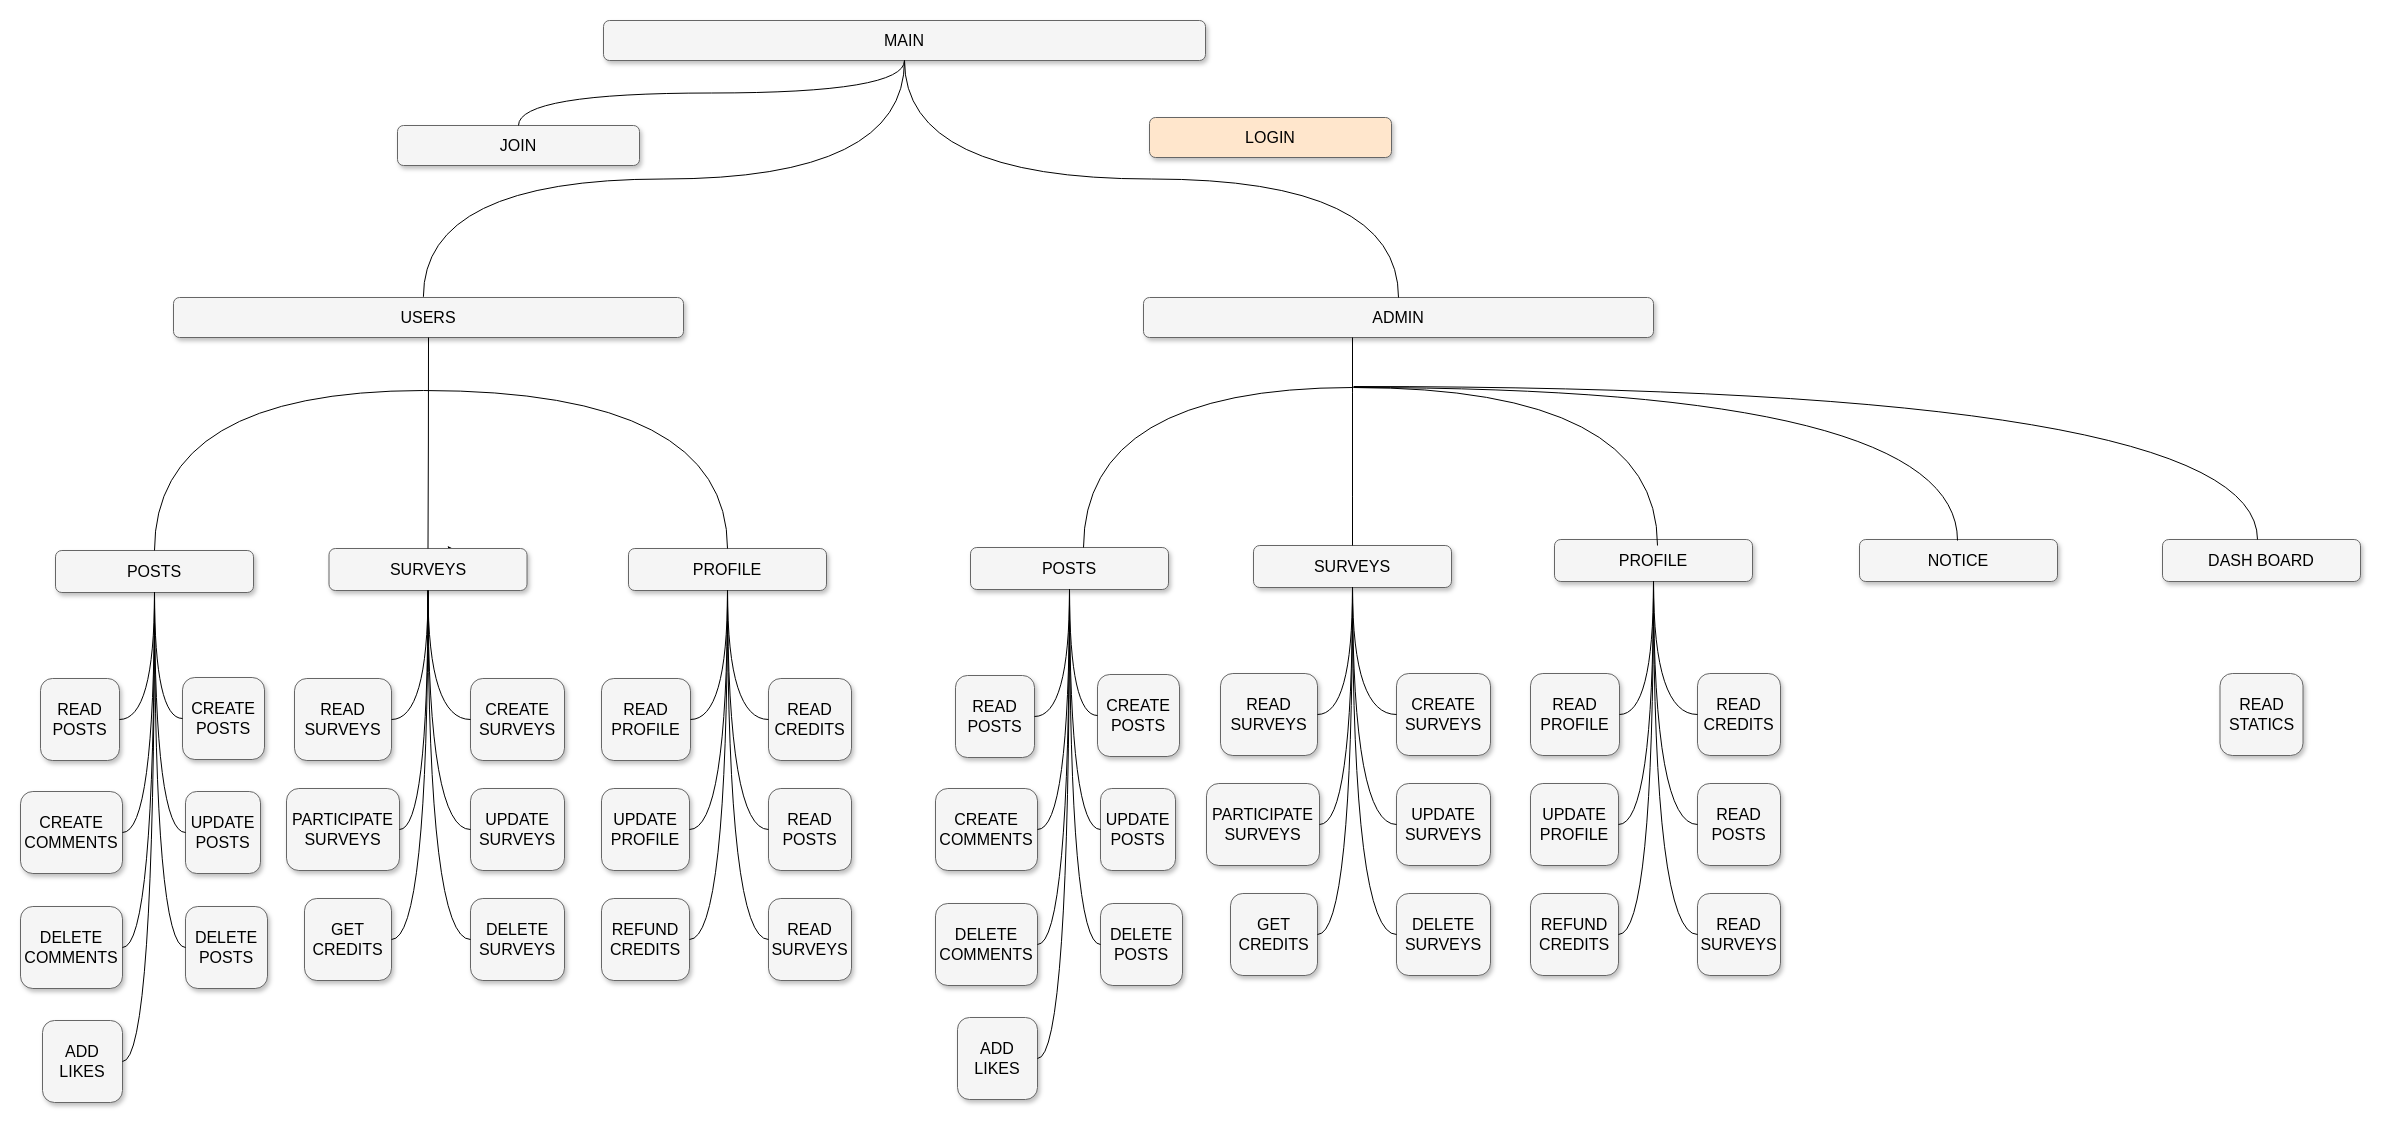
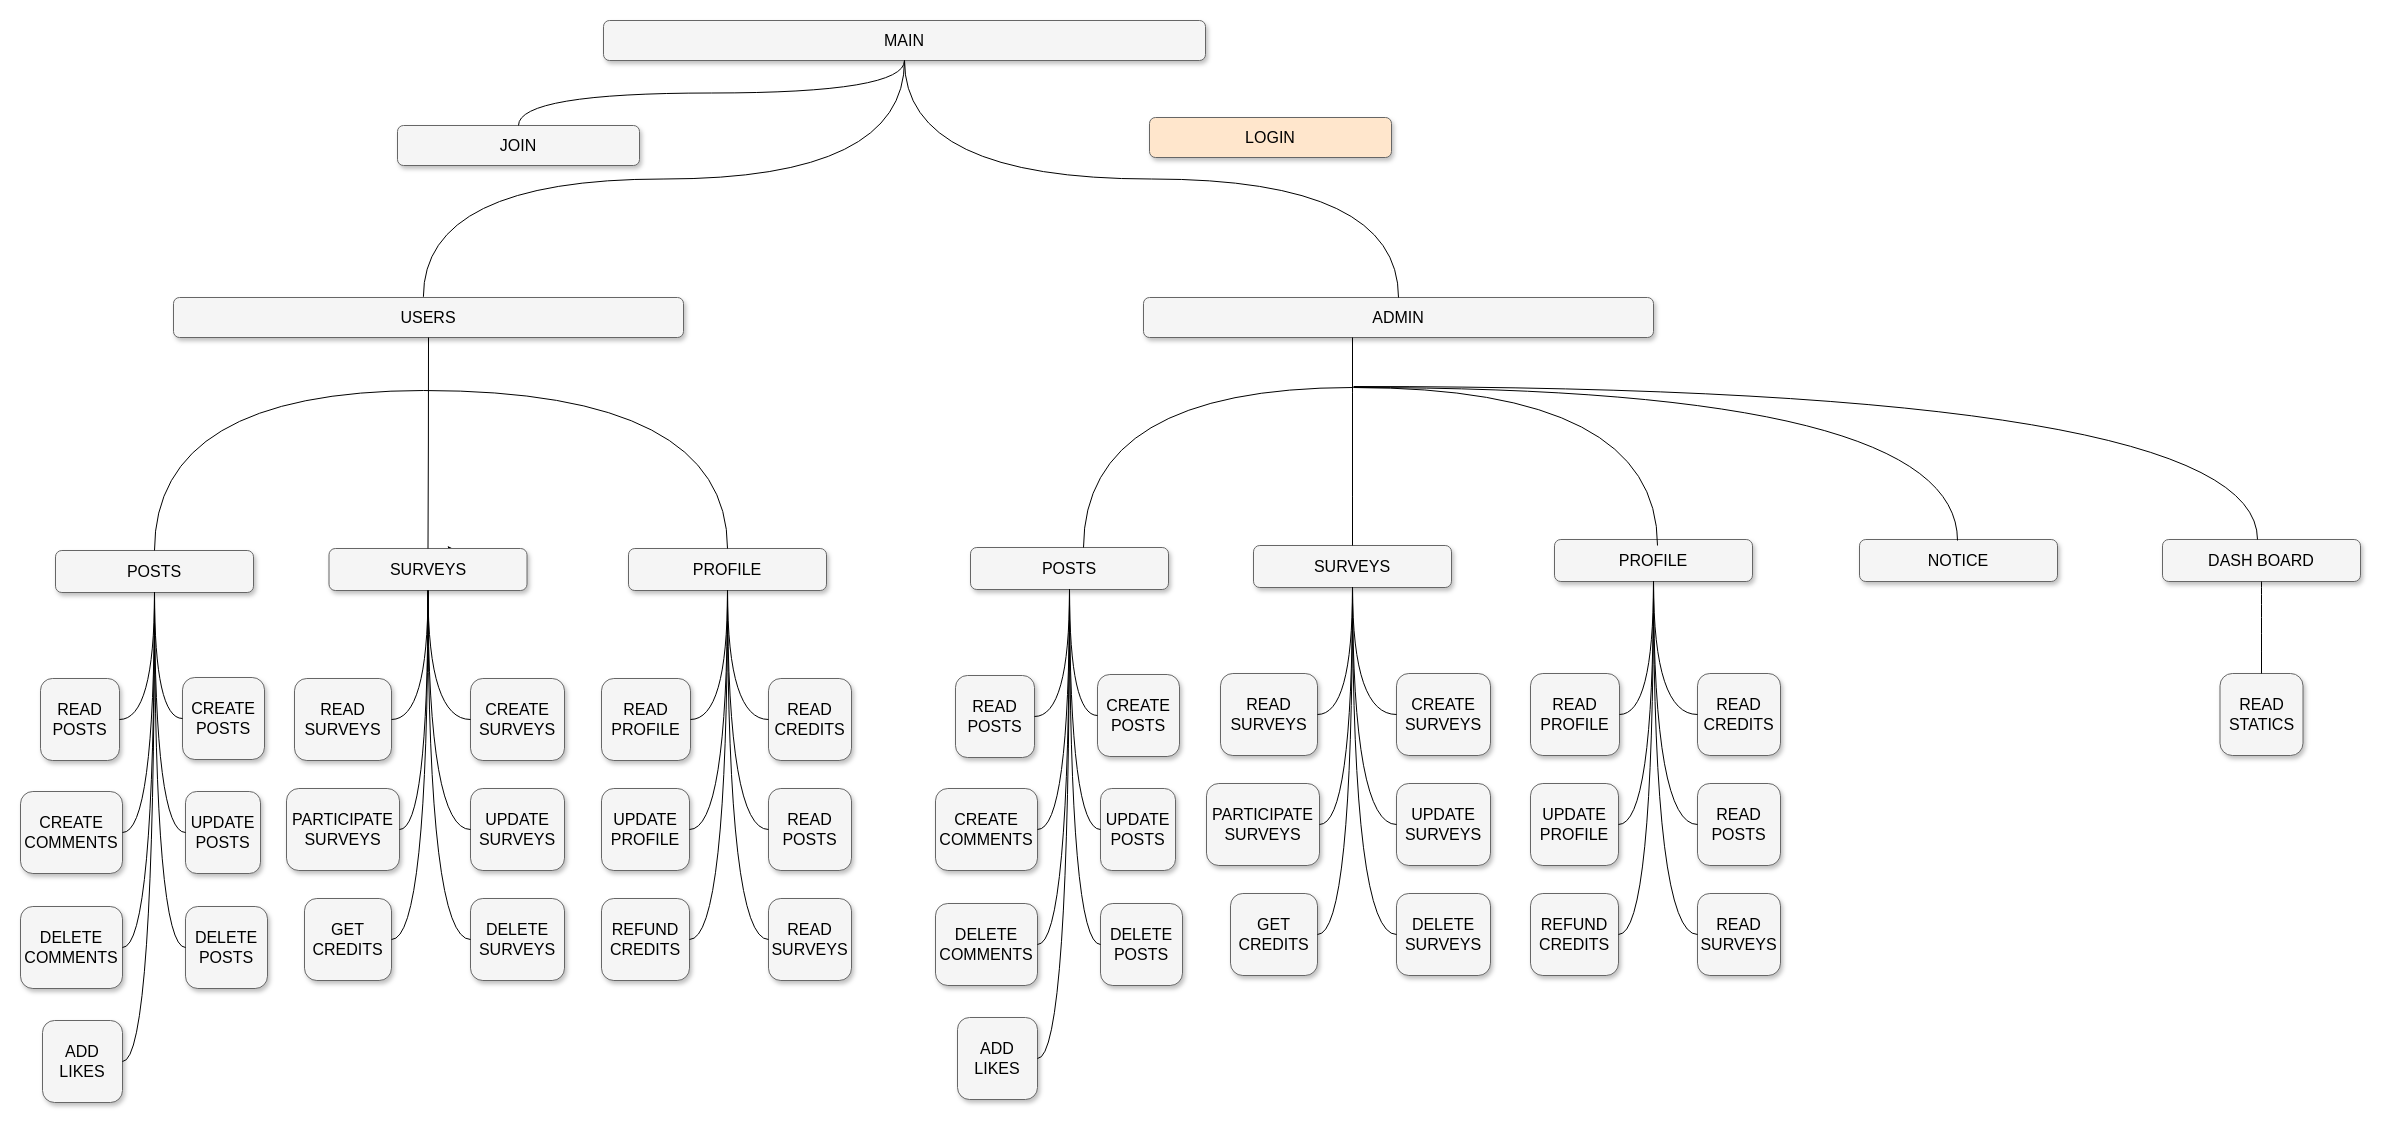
edge "DASH BOARD" -- "READ STATICS": added
